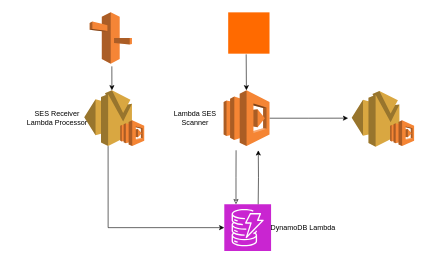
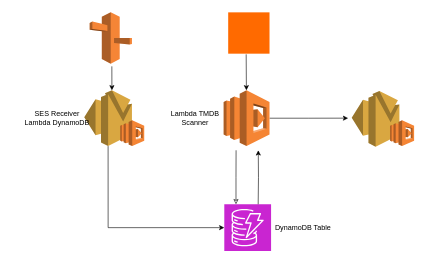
node "SES Receiver Lambda Processor": label "SES Receiver Lambda Processor" -> "SES Receiver Lambda DynamoDB"
node "Lambda SES Scanner": label "Lambda SES Scanner" -> "Lambda TMDB Scanner"
node "DynamoDB Lambda": label "DynamoDB Lambda" -> "DynamoDB Table"
